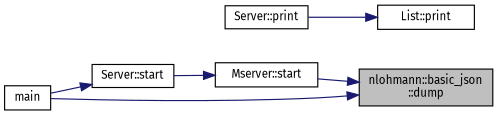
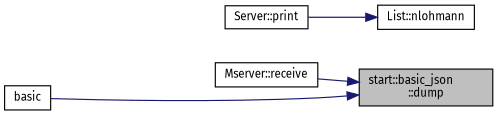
node "List::print": label "List::print" -> "List::nlohmann"
node "Mserver::start": label "Mserver::start" -> "Mserver::receive"
node "Server::start": removed
node "nlohmann::basic_json ::dump": label "nlohmann::basic_json ::dump" -> "start::basic_json ::dump"
node "main": label "main" -> "basic"
